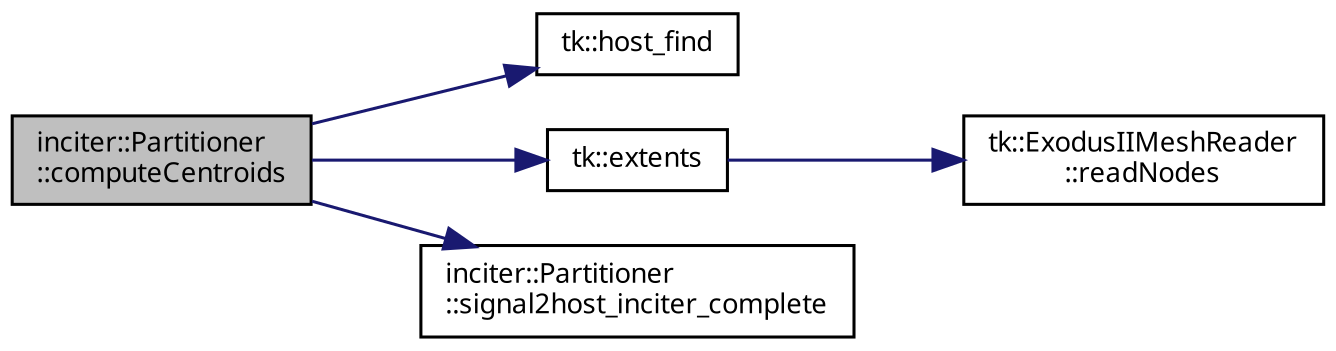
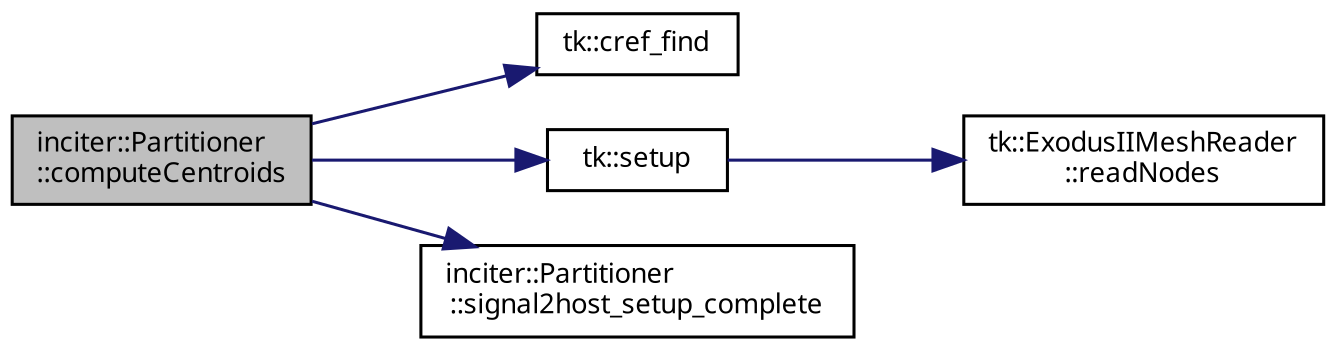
node "tk::host_find": label "tk::host_find" -> "tk::cref_find"
node "tk::extents": label "tk::extents" -> "tk::setup"
node "inciter::Partitioner ::signal2host_inciter_complete": label "inciter::Partitioner ::signal2host_inciter_complete" -> "inciter::Partitioner ::signal2host_setup_complete"
